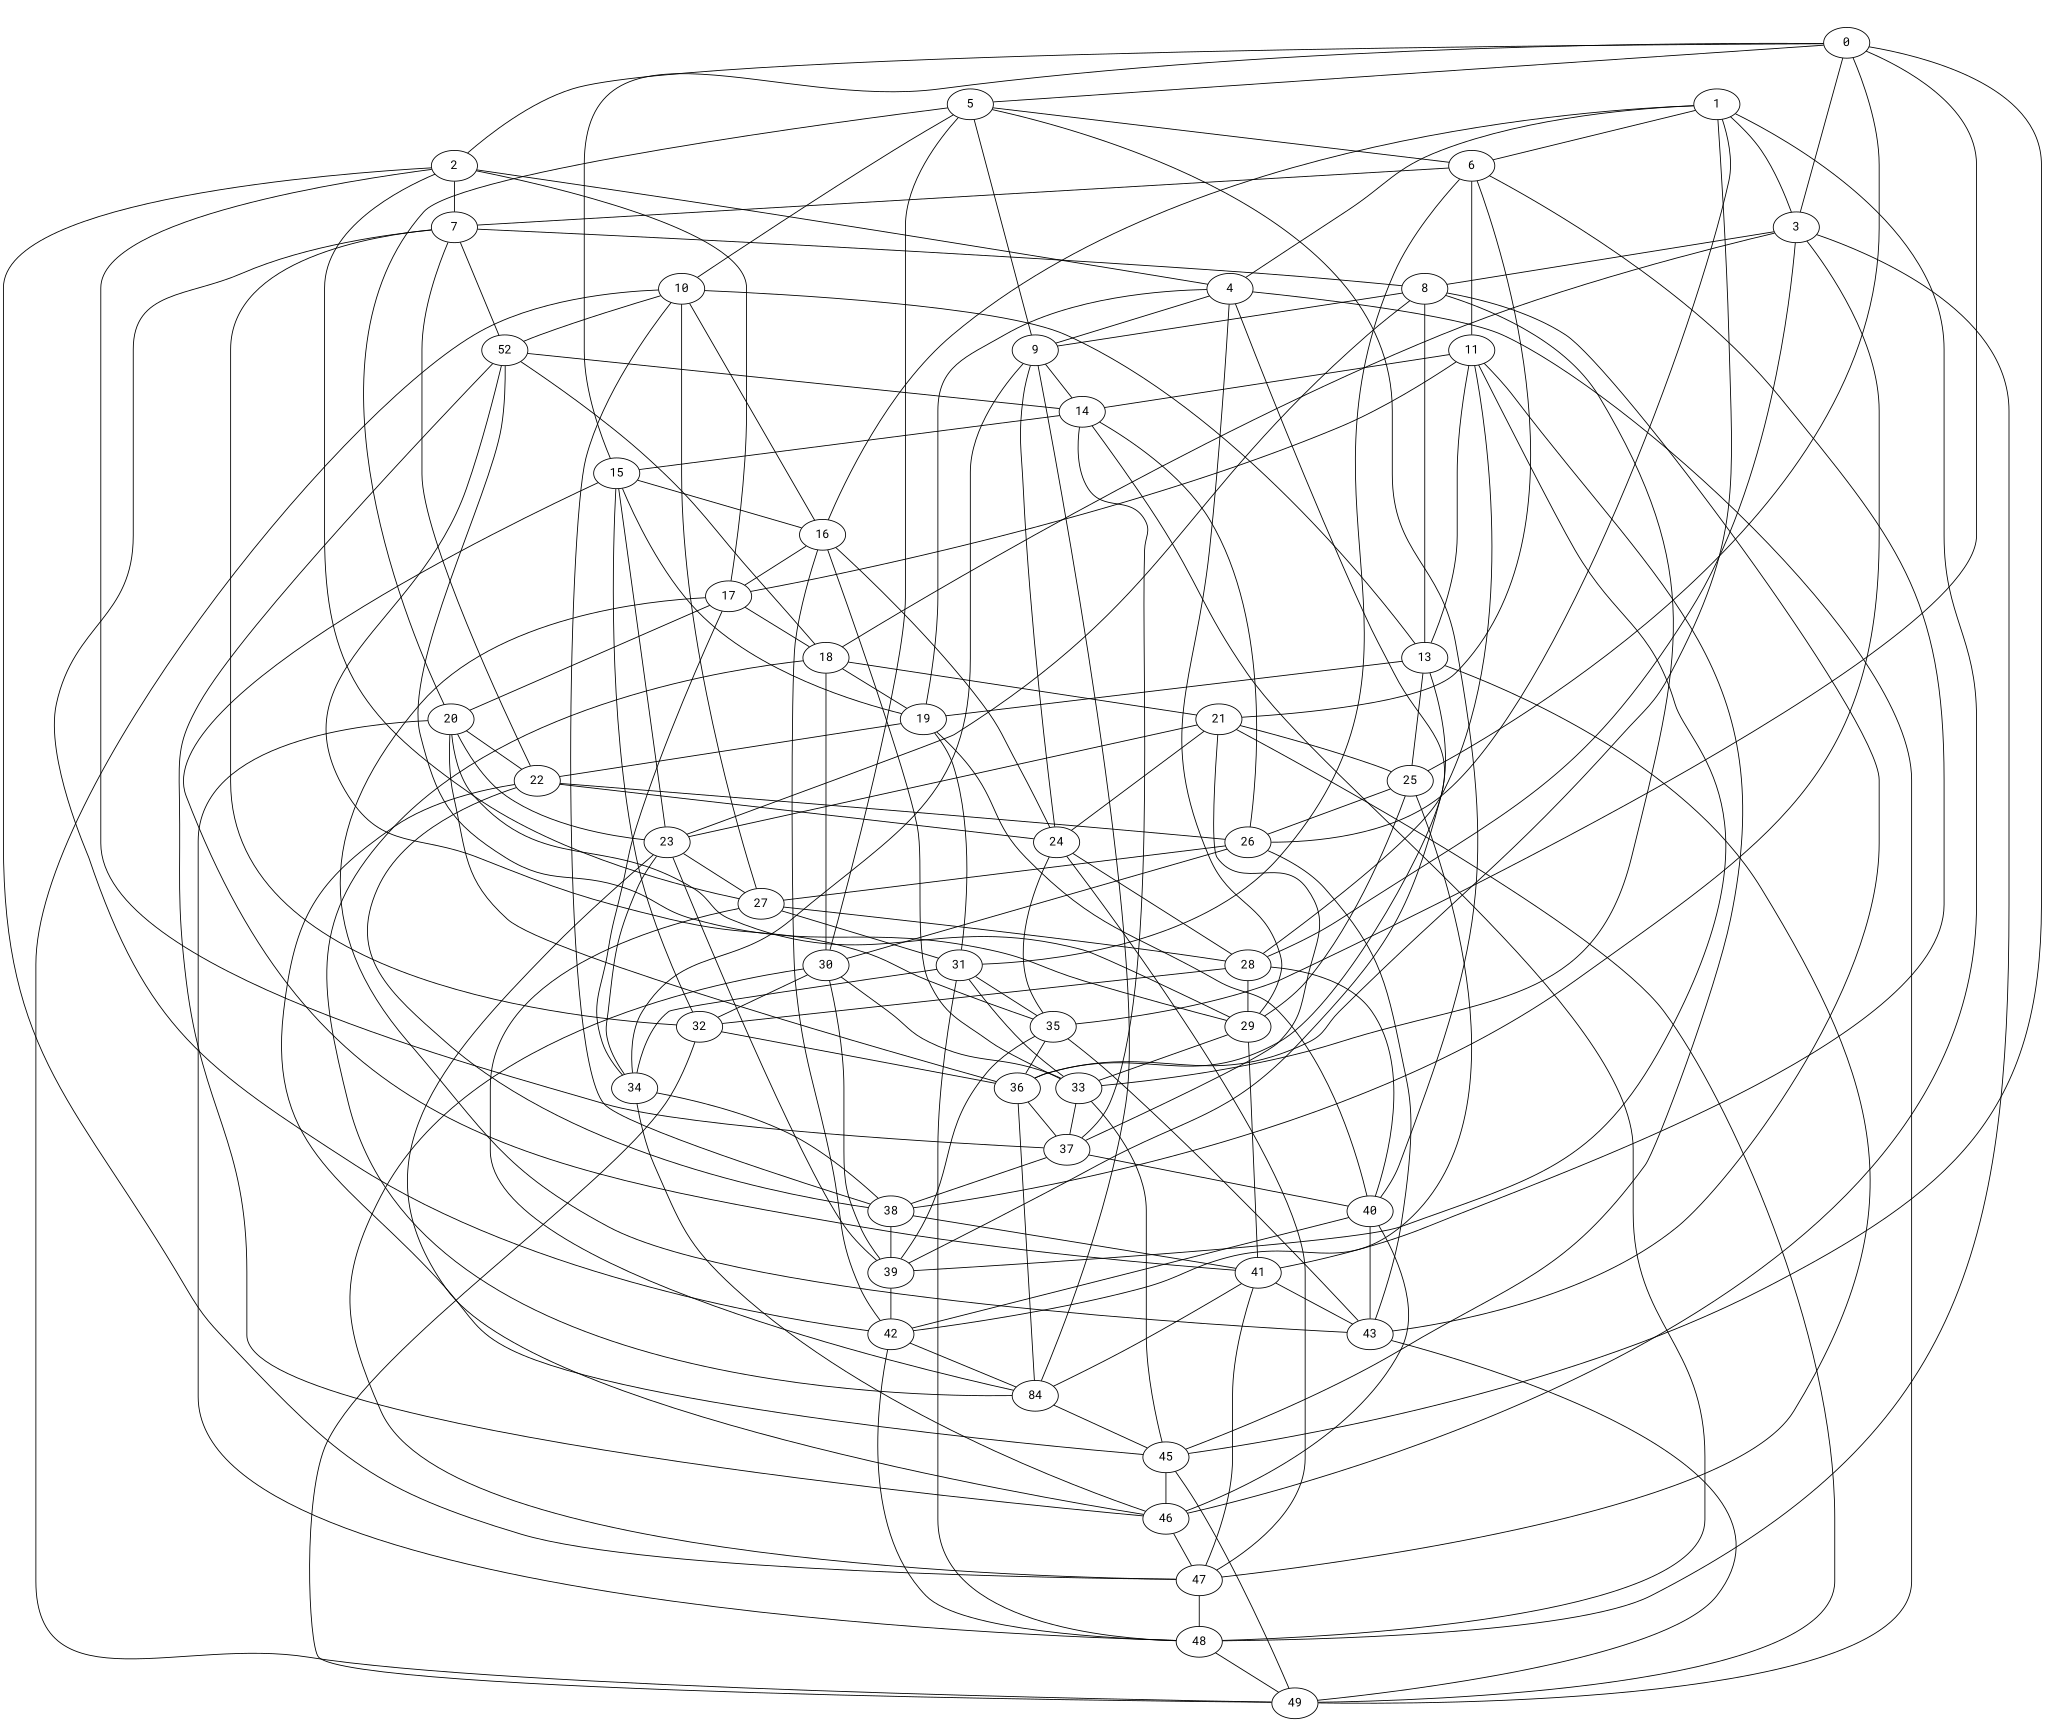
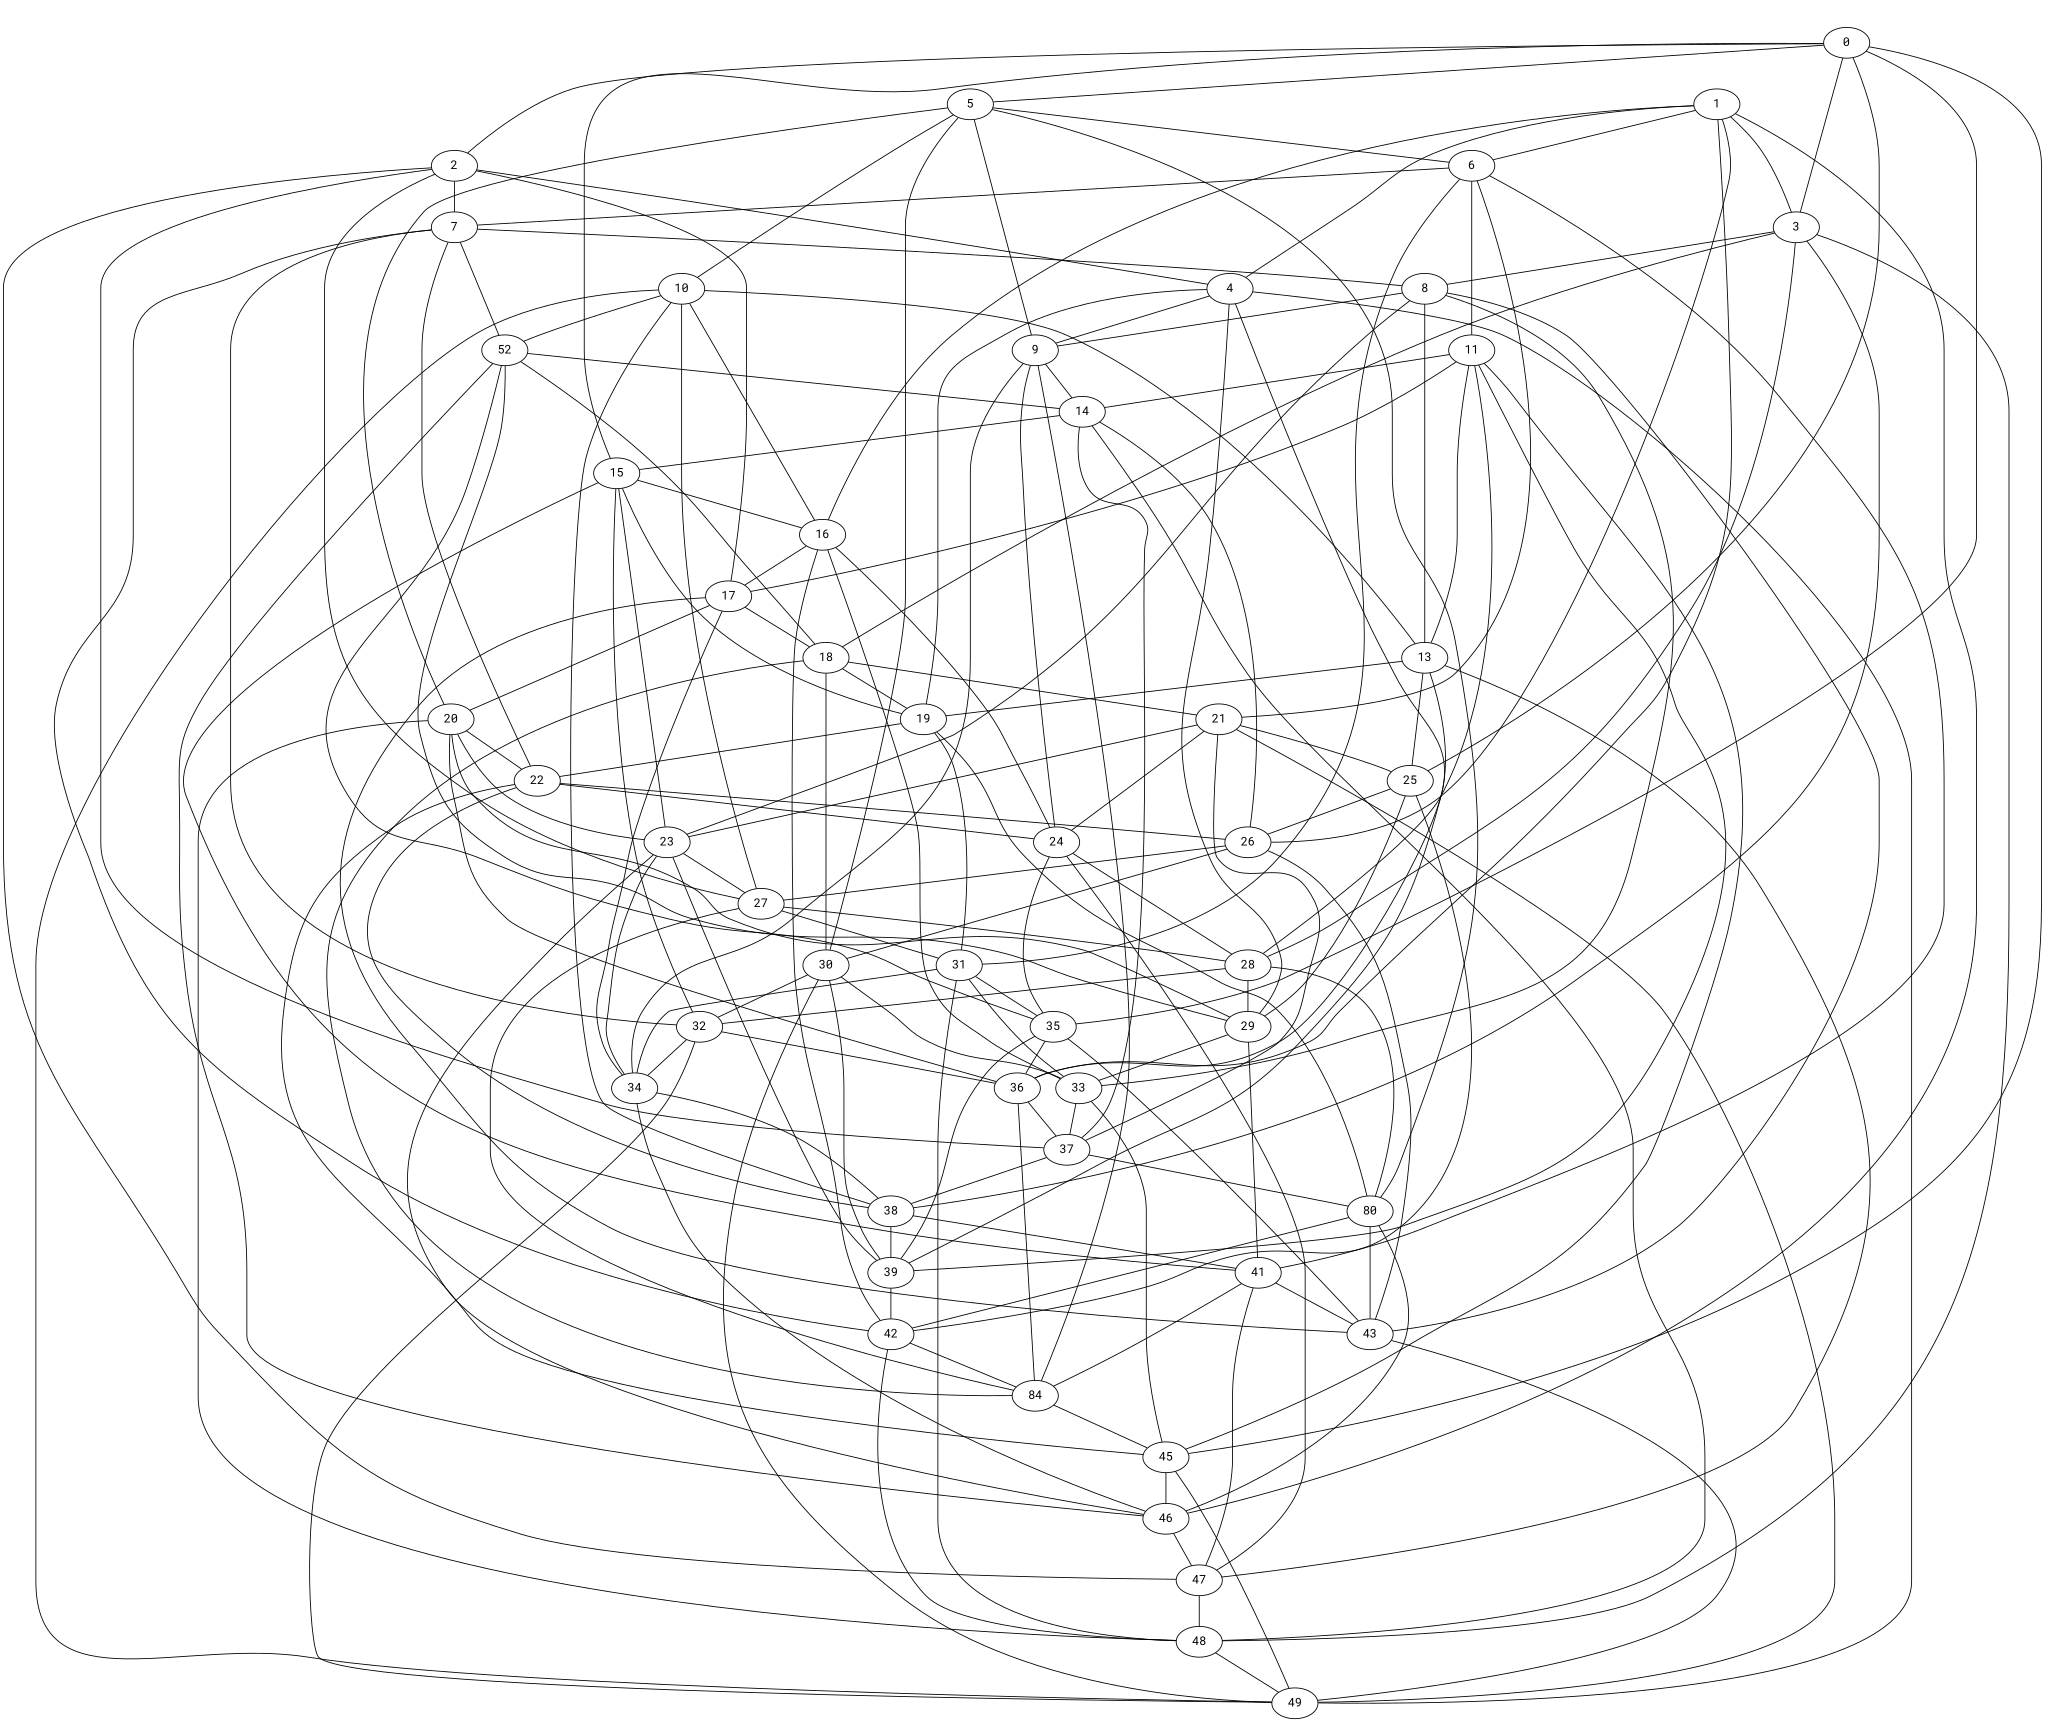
edge "32" -- "34": added
node "40": label "40" -> "80"
edge "30" -- "47": now "30" -- "49"
